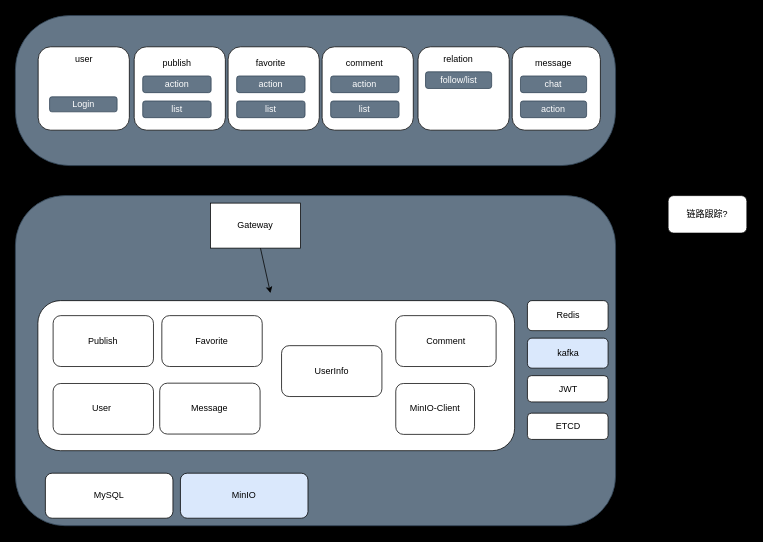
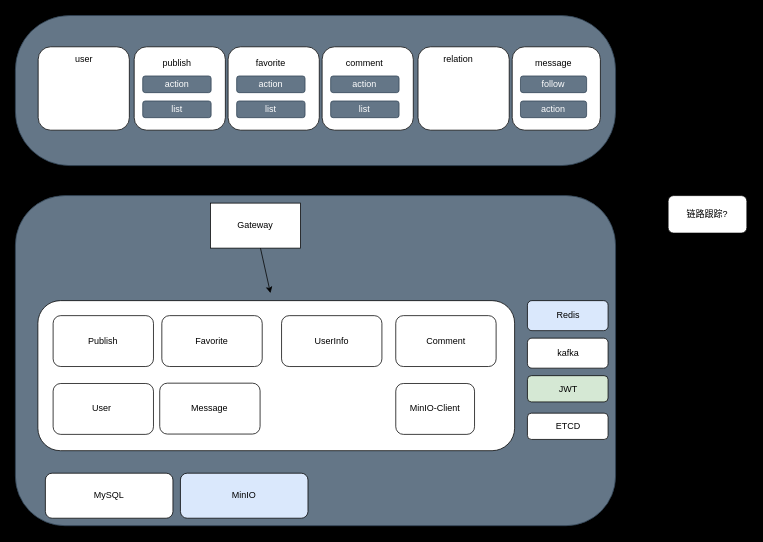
node "follow/list": removed
node "chat": label "chat" -> "follow"
node "Login": removed
node "Redis": fillcolor #ffffff -> #dae8fc
node "kafka": fillcolor #dae8fc -> #ffffff
node "UserInfo": moved (332, 371) -> (332, 341)
node "JWT": fillcolor #ffffff -> #d5e8d4
